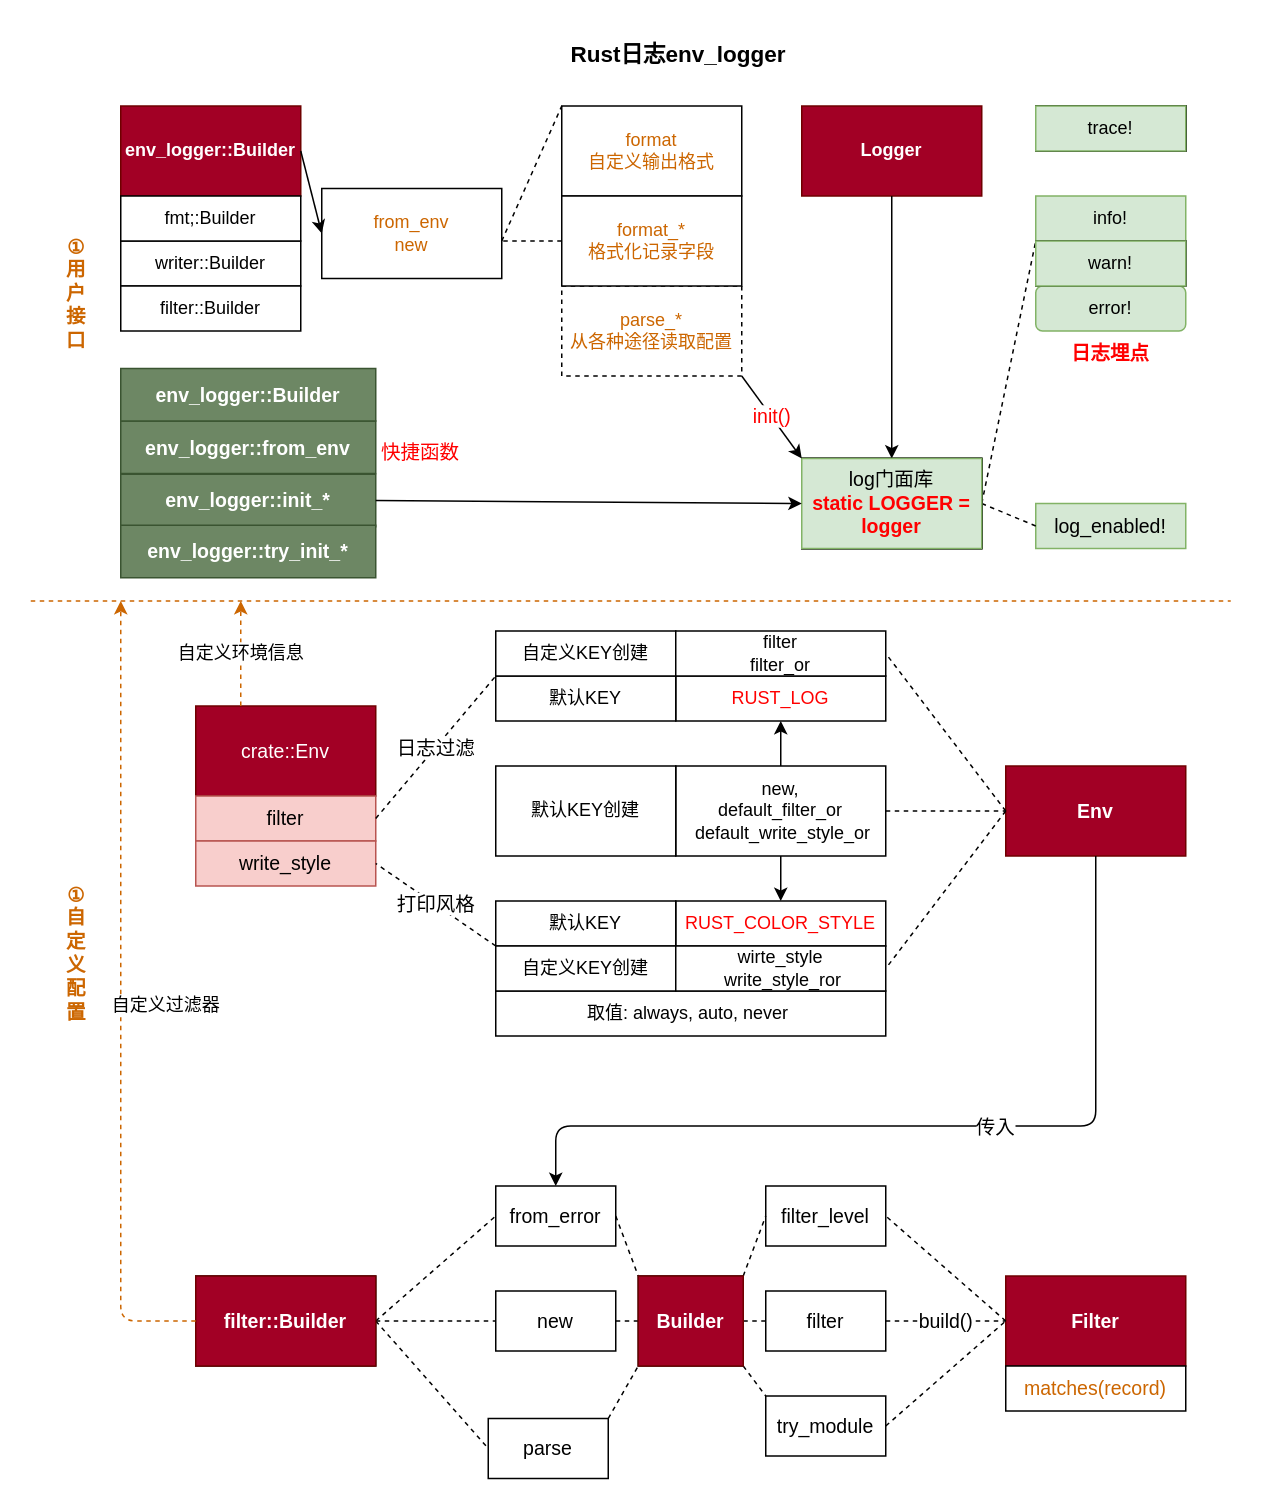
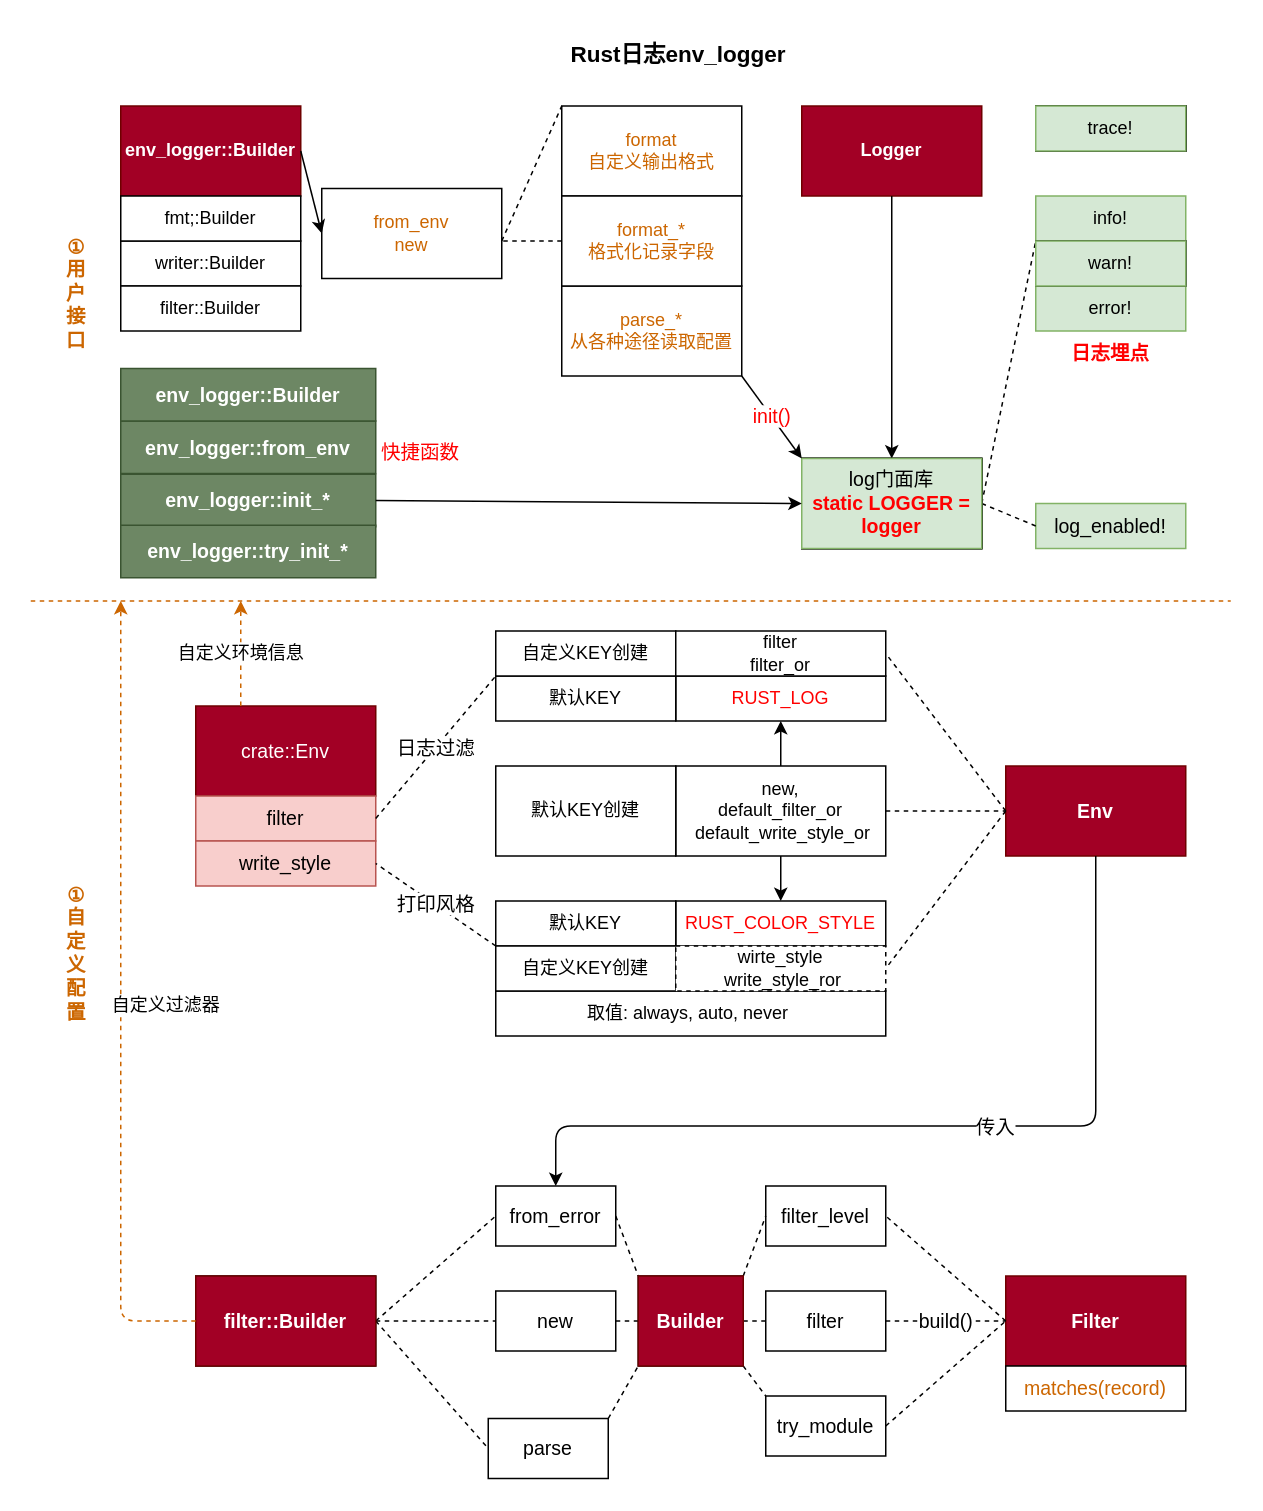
node "error!": shape rounded rectangle -> rectangle
node "parse_* 从各种途径读取配置": style dashed -> solid
node "wirte_style write_style_ror": style solid -> dashed
